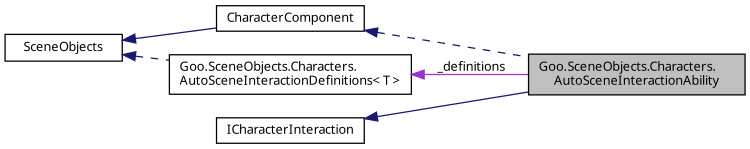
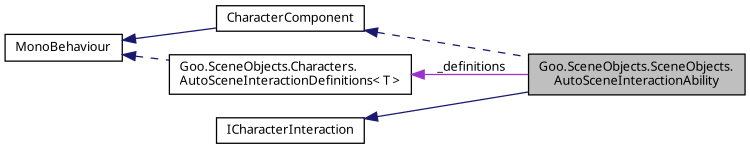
node "SceneObjects": label "SceneObjects" -> "MonoBehaviour"
node "Goo.SceneObjects.Characters. AutoSceneInteractionAbility": label "Goo.SceneObjects.Characters. AutoSceneInteractionAbility" -> "Goo.SceneObjects.SceneObjects. AutoSceneInteractionAbility"
